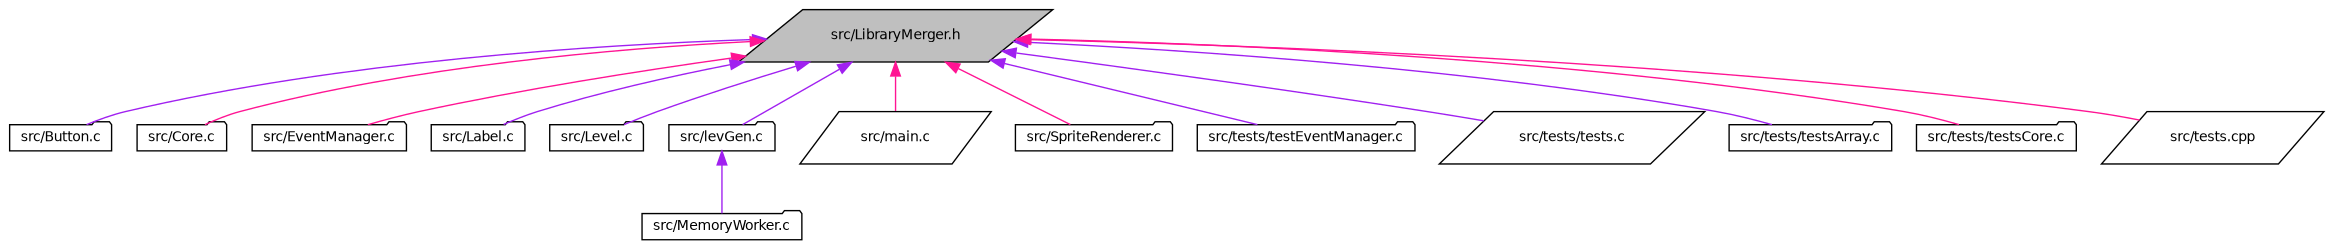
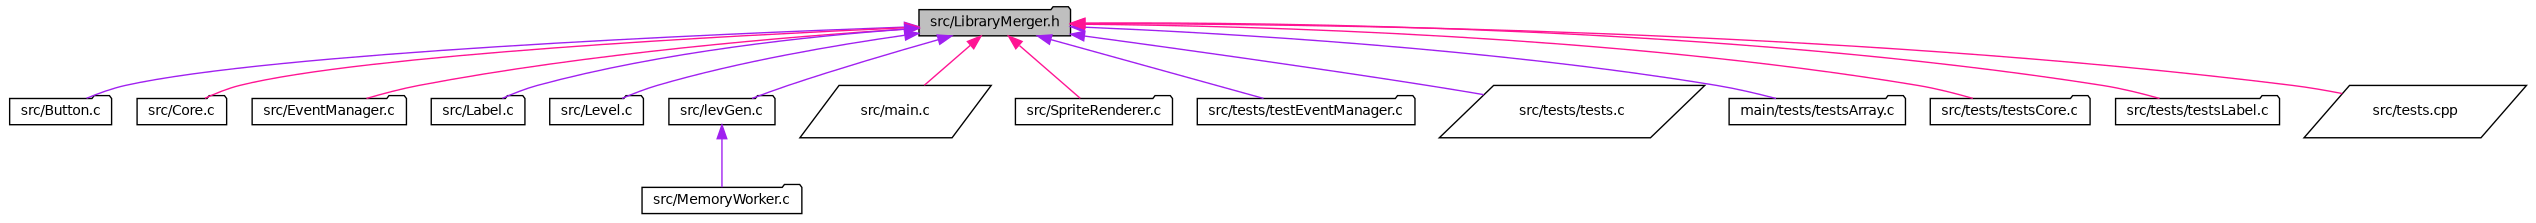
node "src/LibraryMerger.h": shape parallelogram -> folder
node "src/tests/testsLabel.c": added
node "src/tests/testsArray.c": label "src/tests/testsArray.c" -> "main/tests/testsArray.c"
